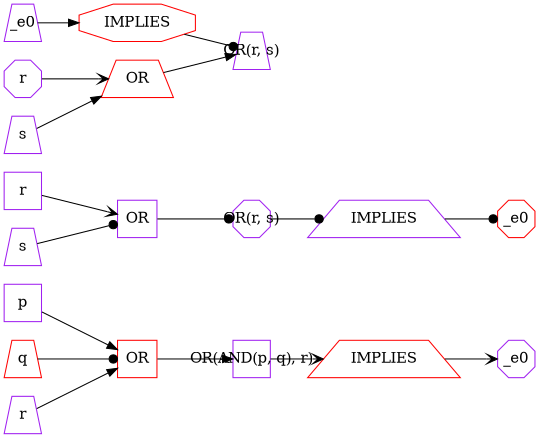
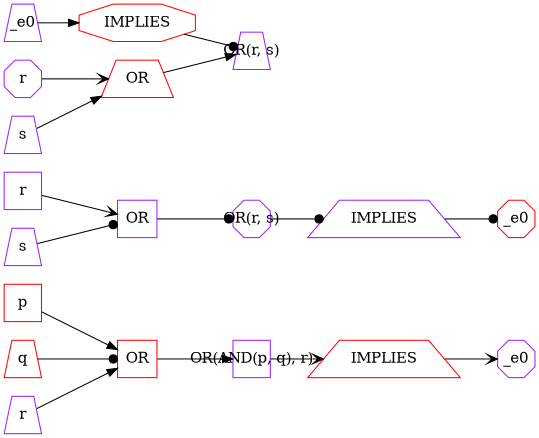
node "p": color purple -> red
